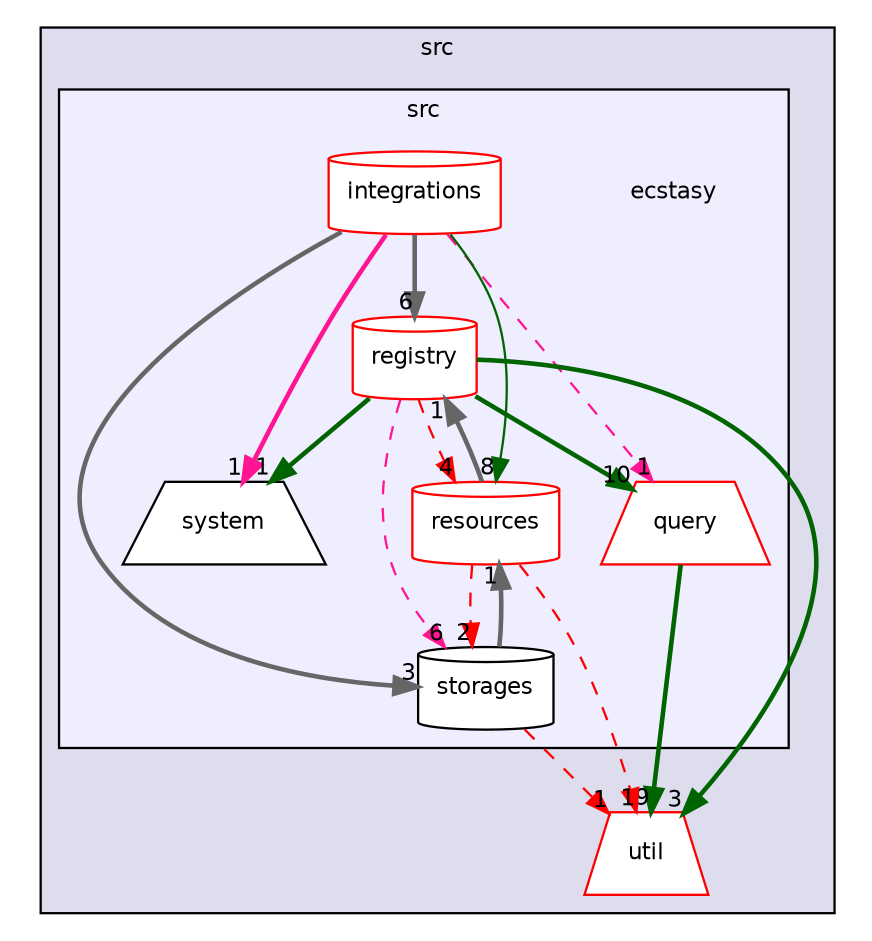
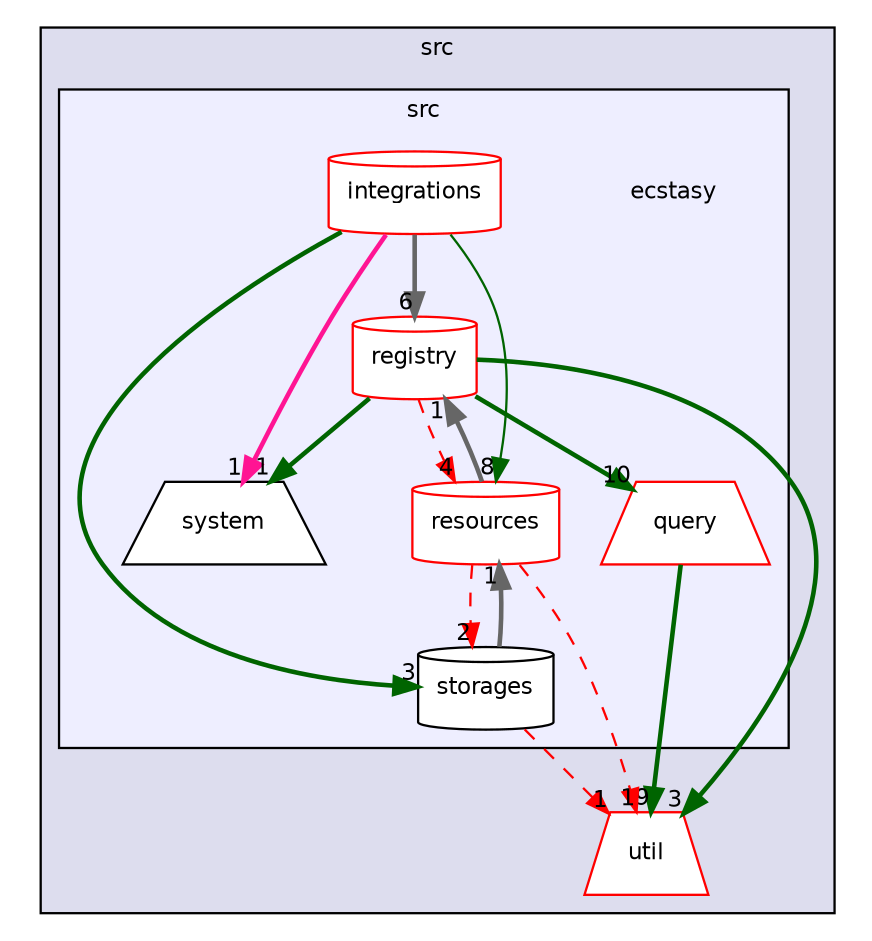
edge "integrations" -> "query": removed
edge "integrations" -> "storages": color gray40 -> darkgreen
edge "registry" -> "storages": removed
